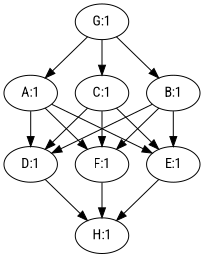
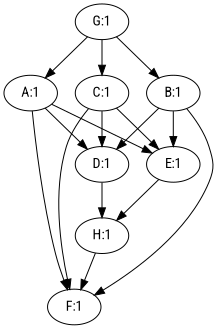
edge "F:1" -> "H:1": reversed
